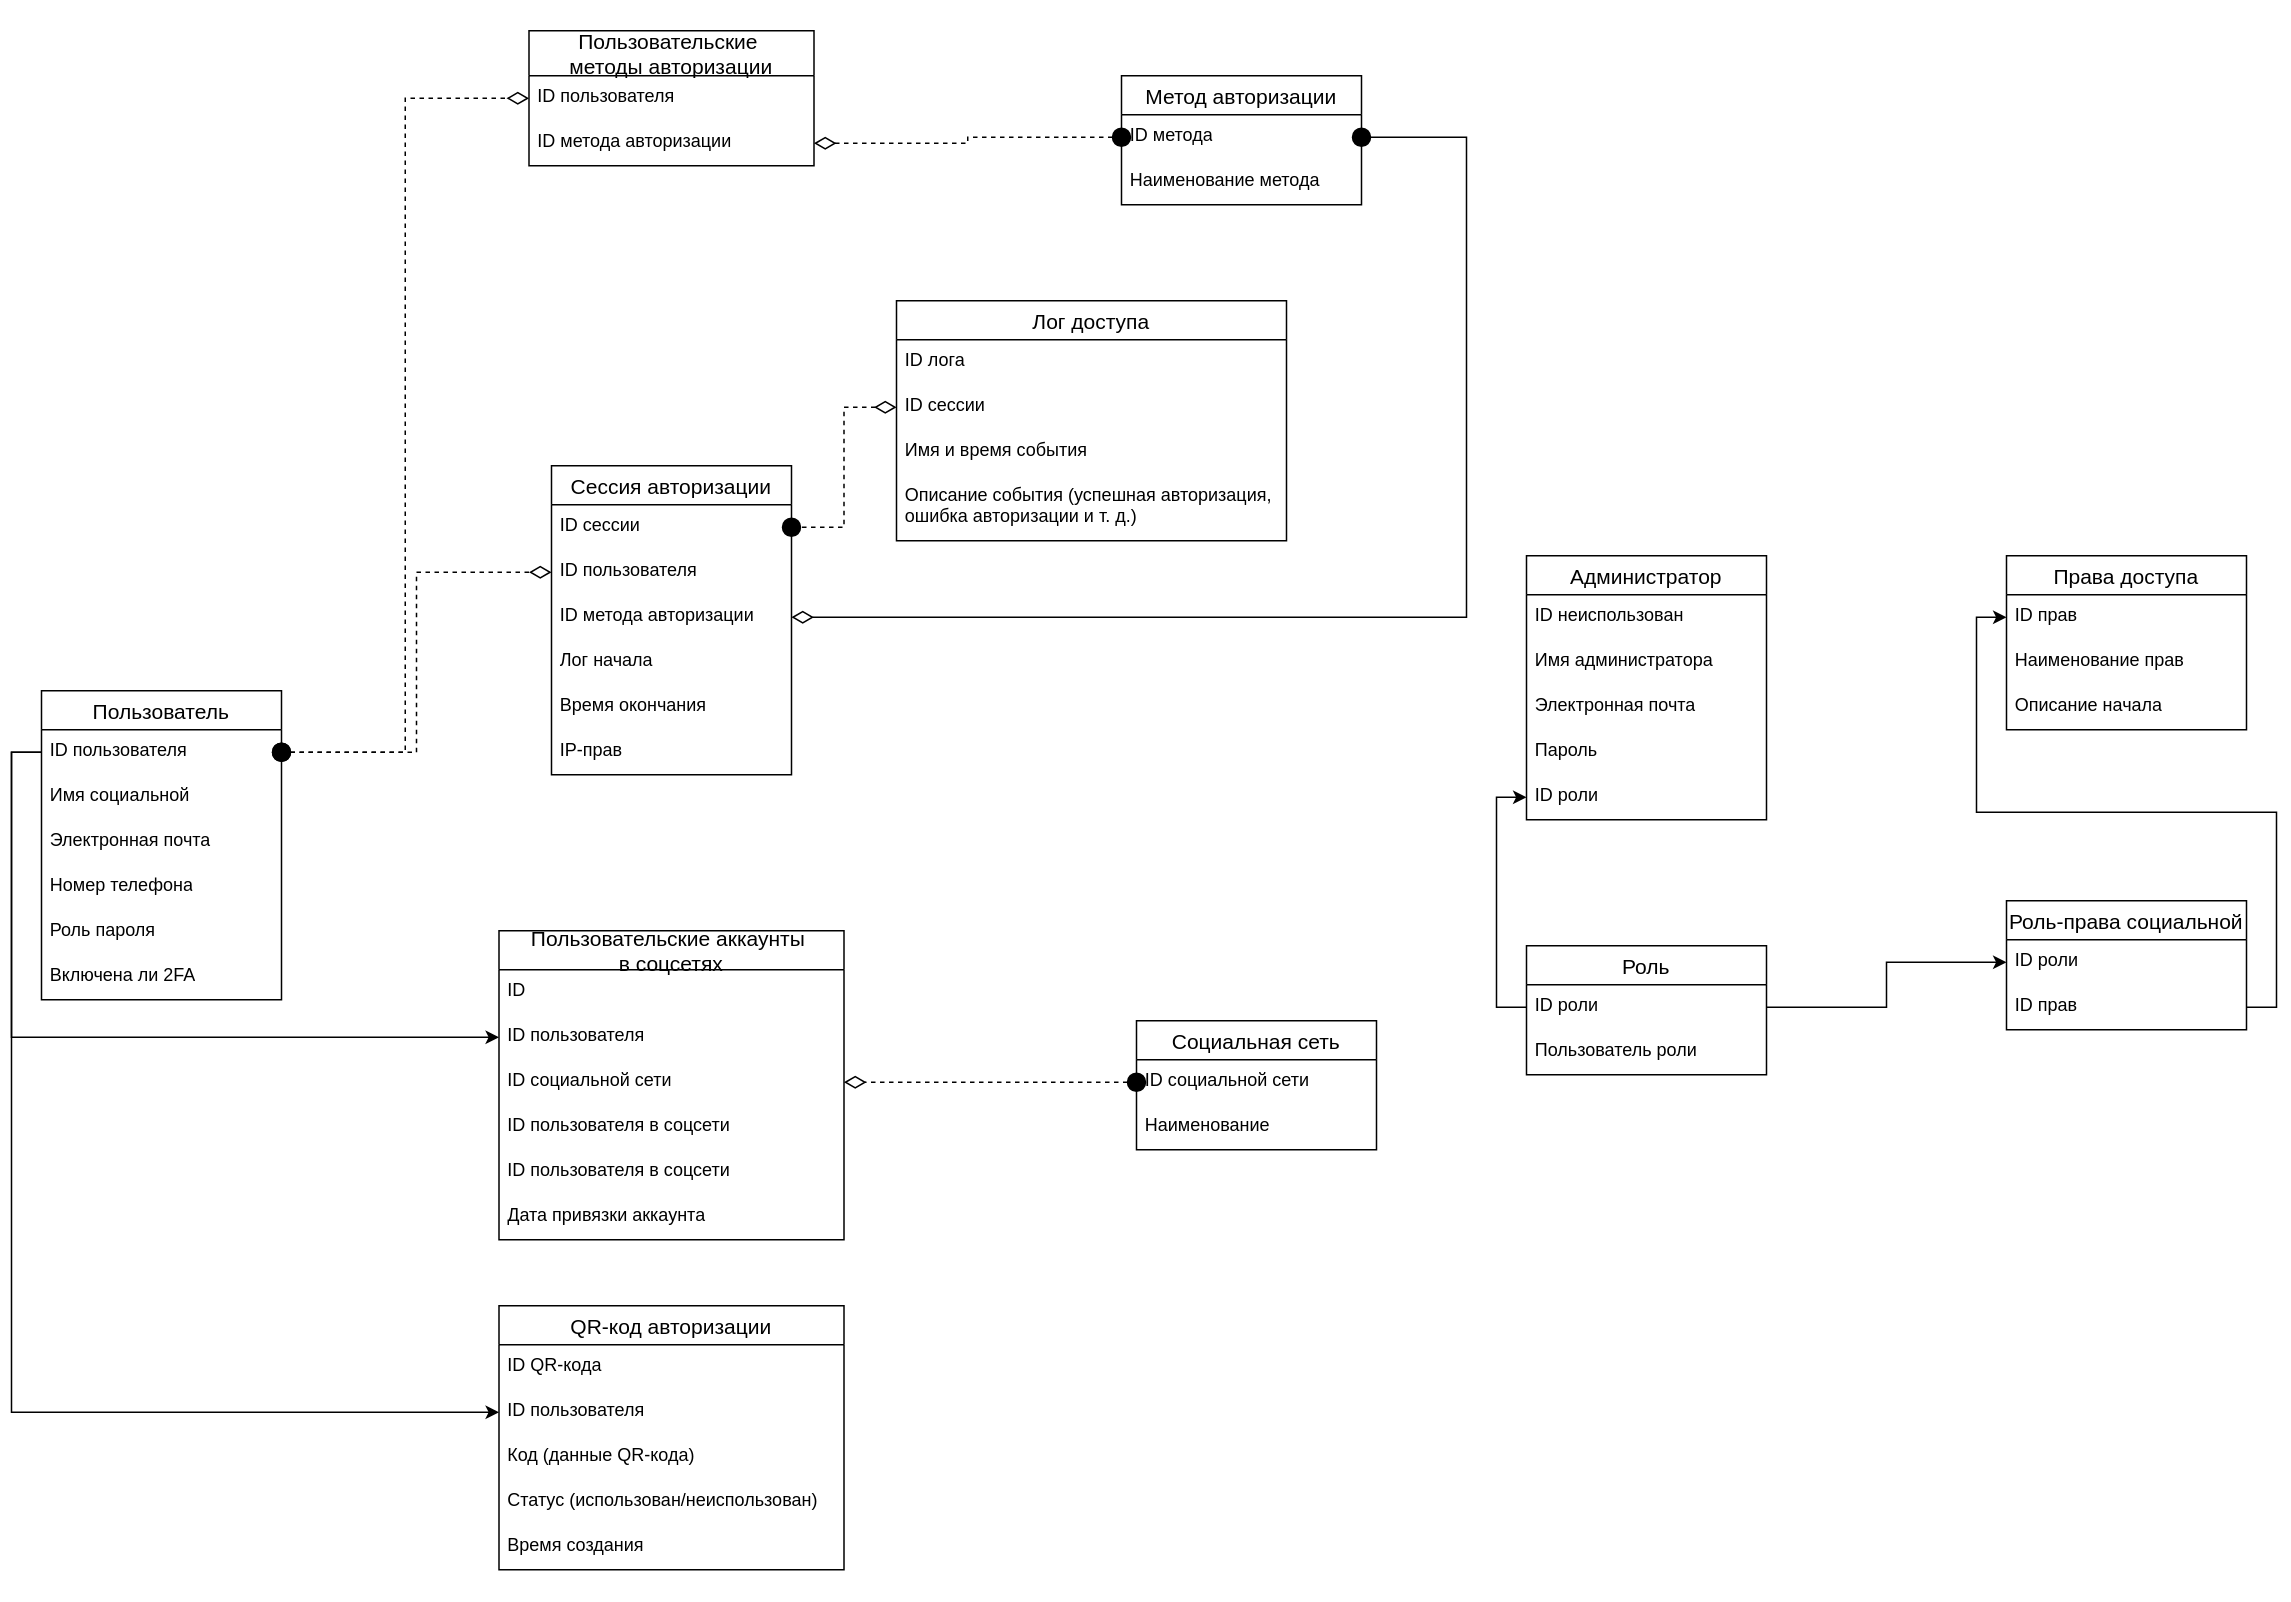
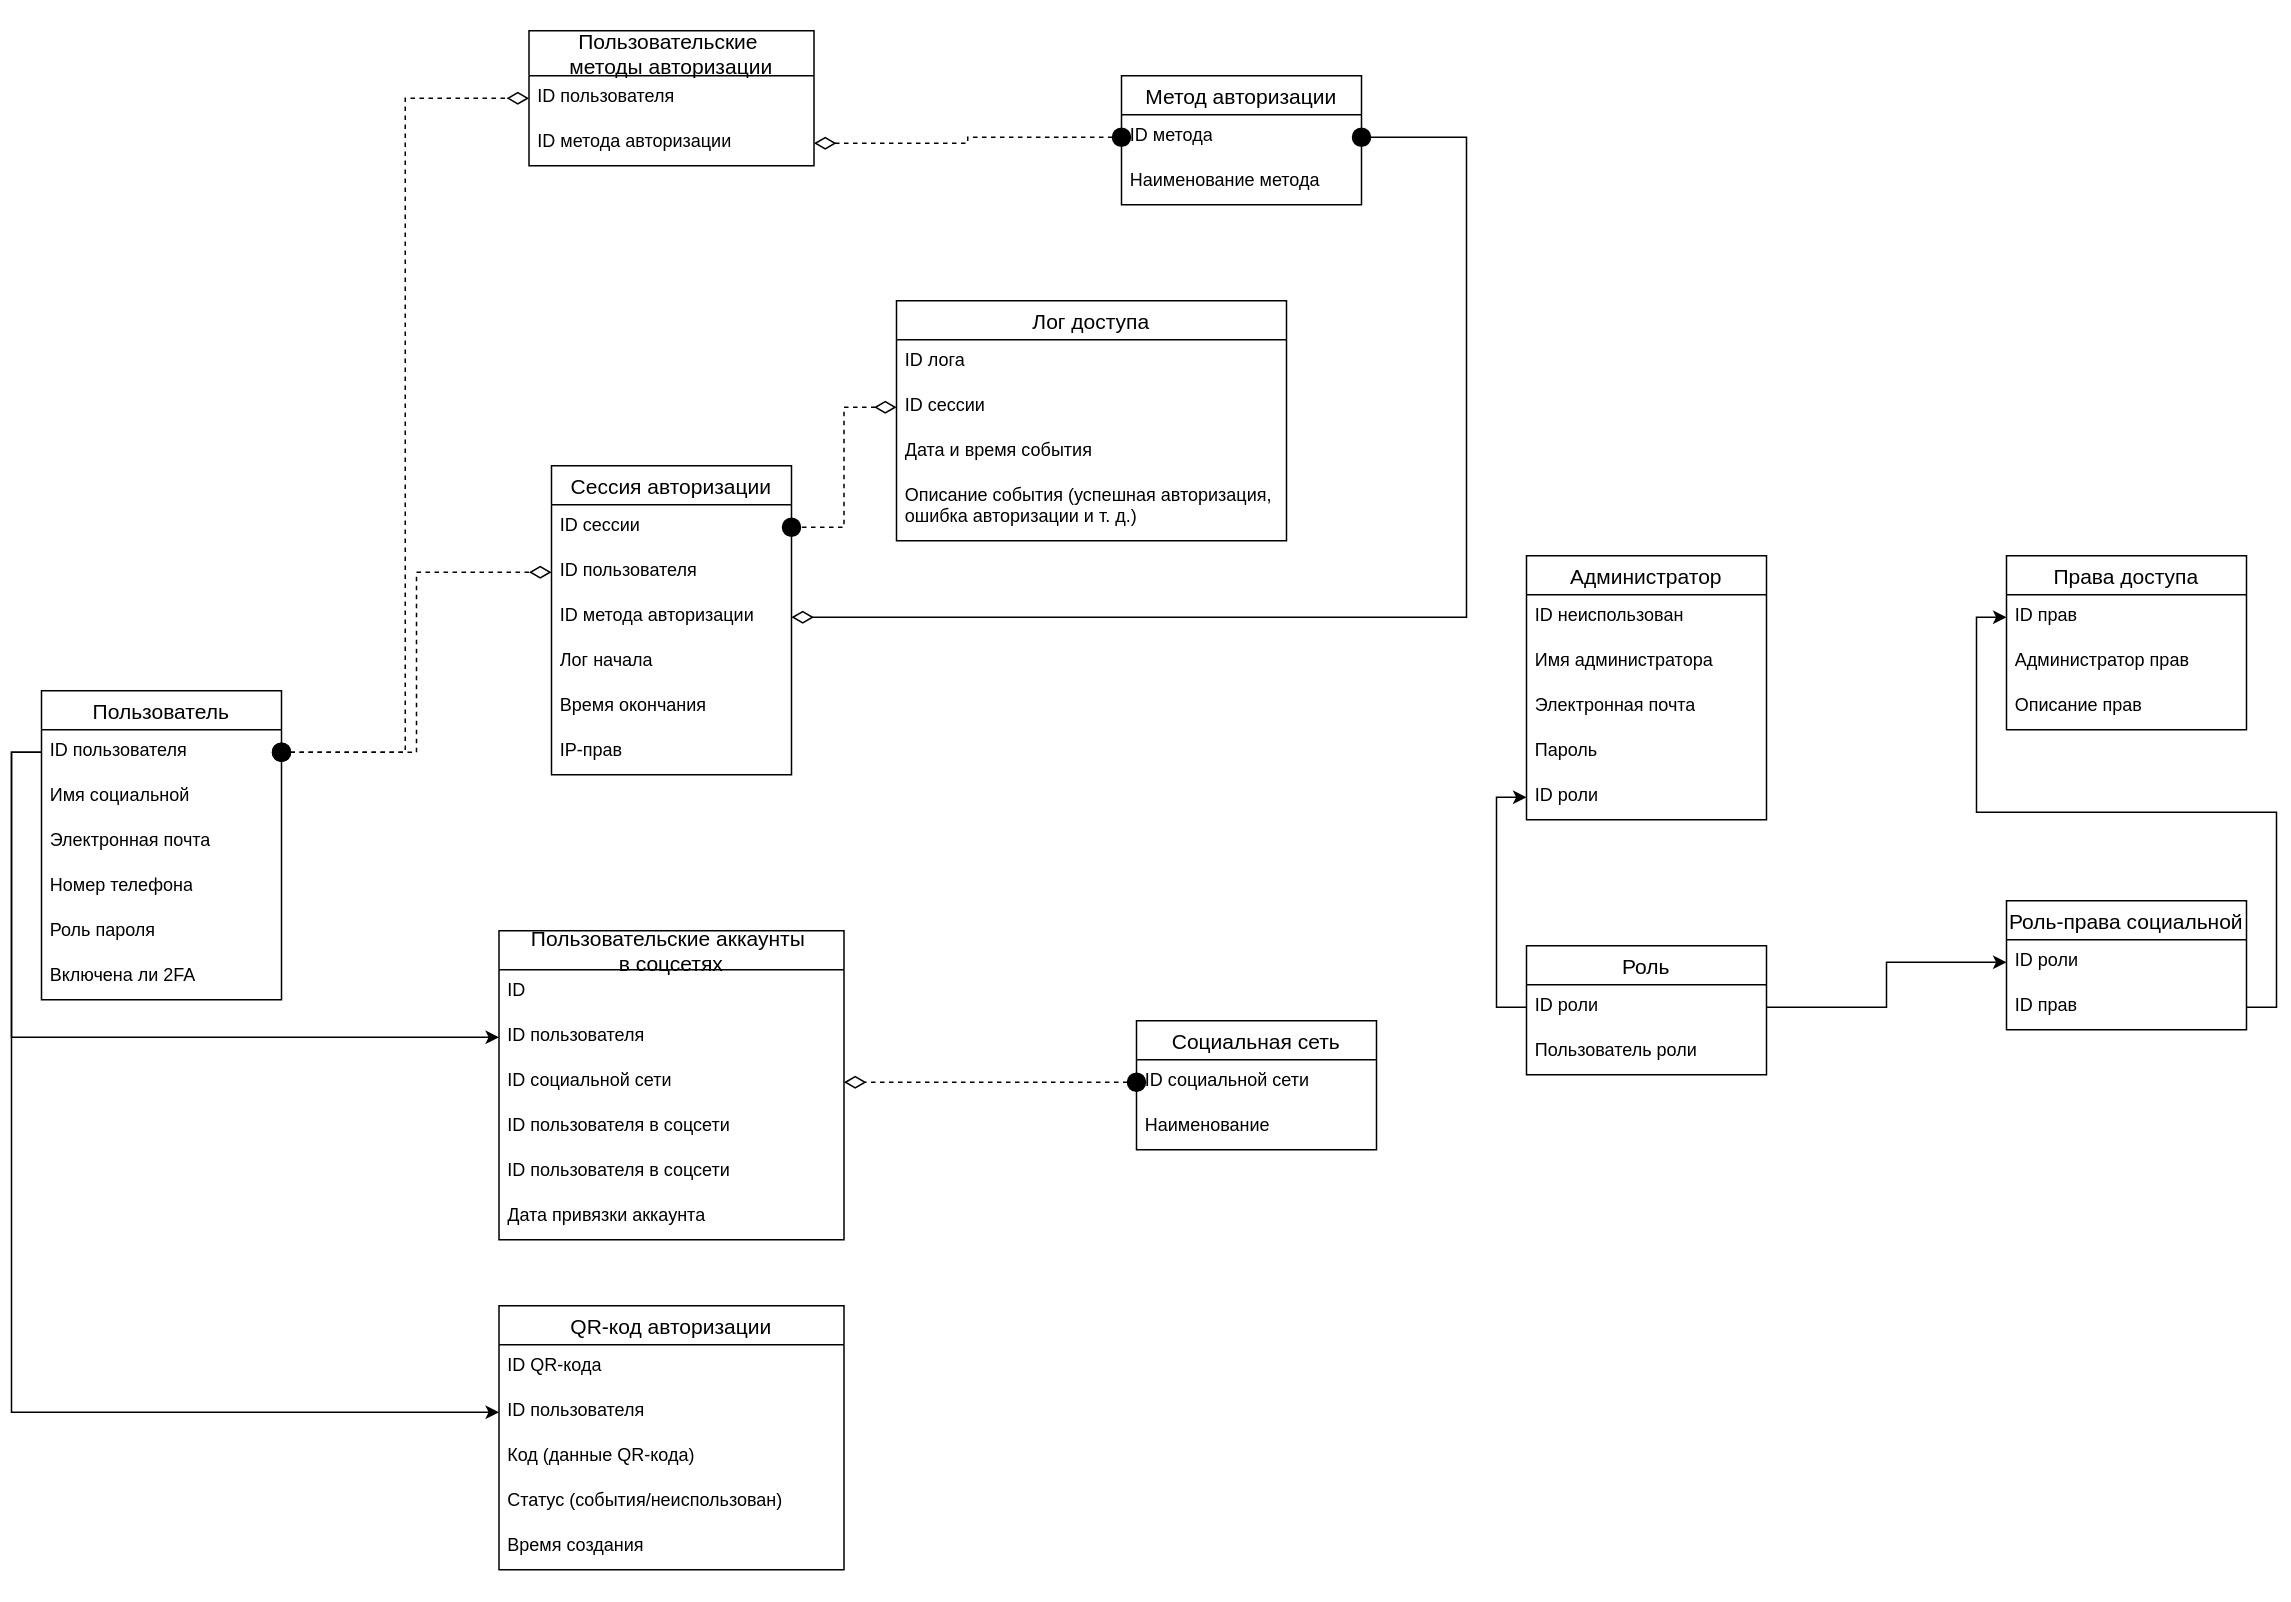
node "Имя и время события": label "Имя и время события" -> "Дата и время события"
node "Наименование прав": label "Наименование прав" -> "Администратор прав"
node "Описание начала": label "Описание начала" -> "Описание прав"
node "Статус (использован/неиспользован)": label "Статус (использован/неиспользован)" -> "Статус (события/неиспользован)"
